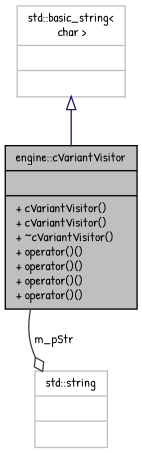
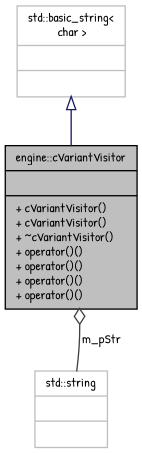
edge "engine::cVariantVisitor" -> "std::string": reversed
